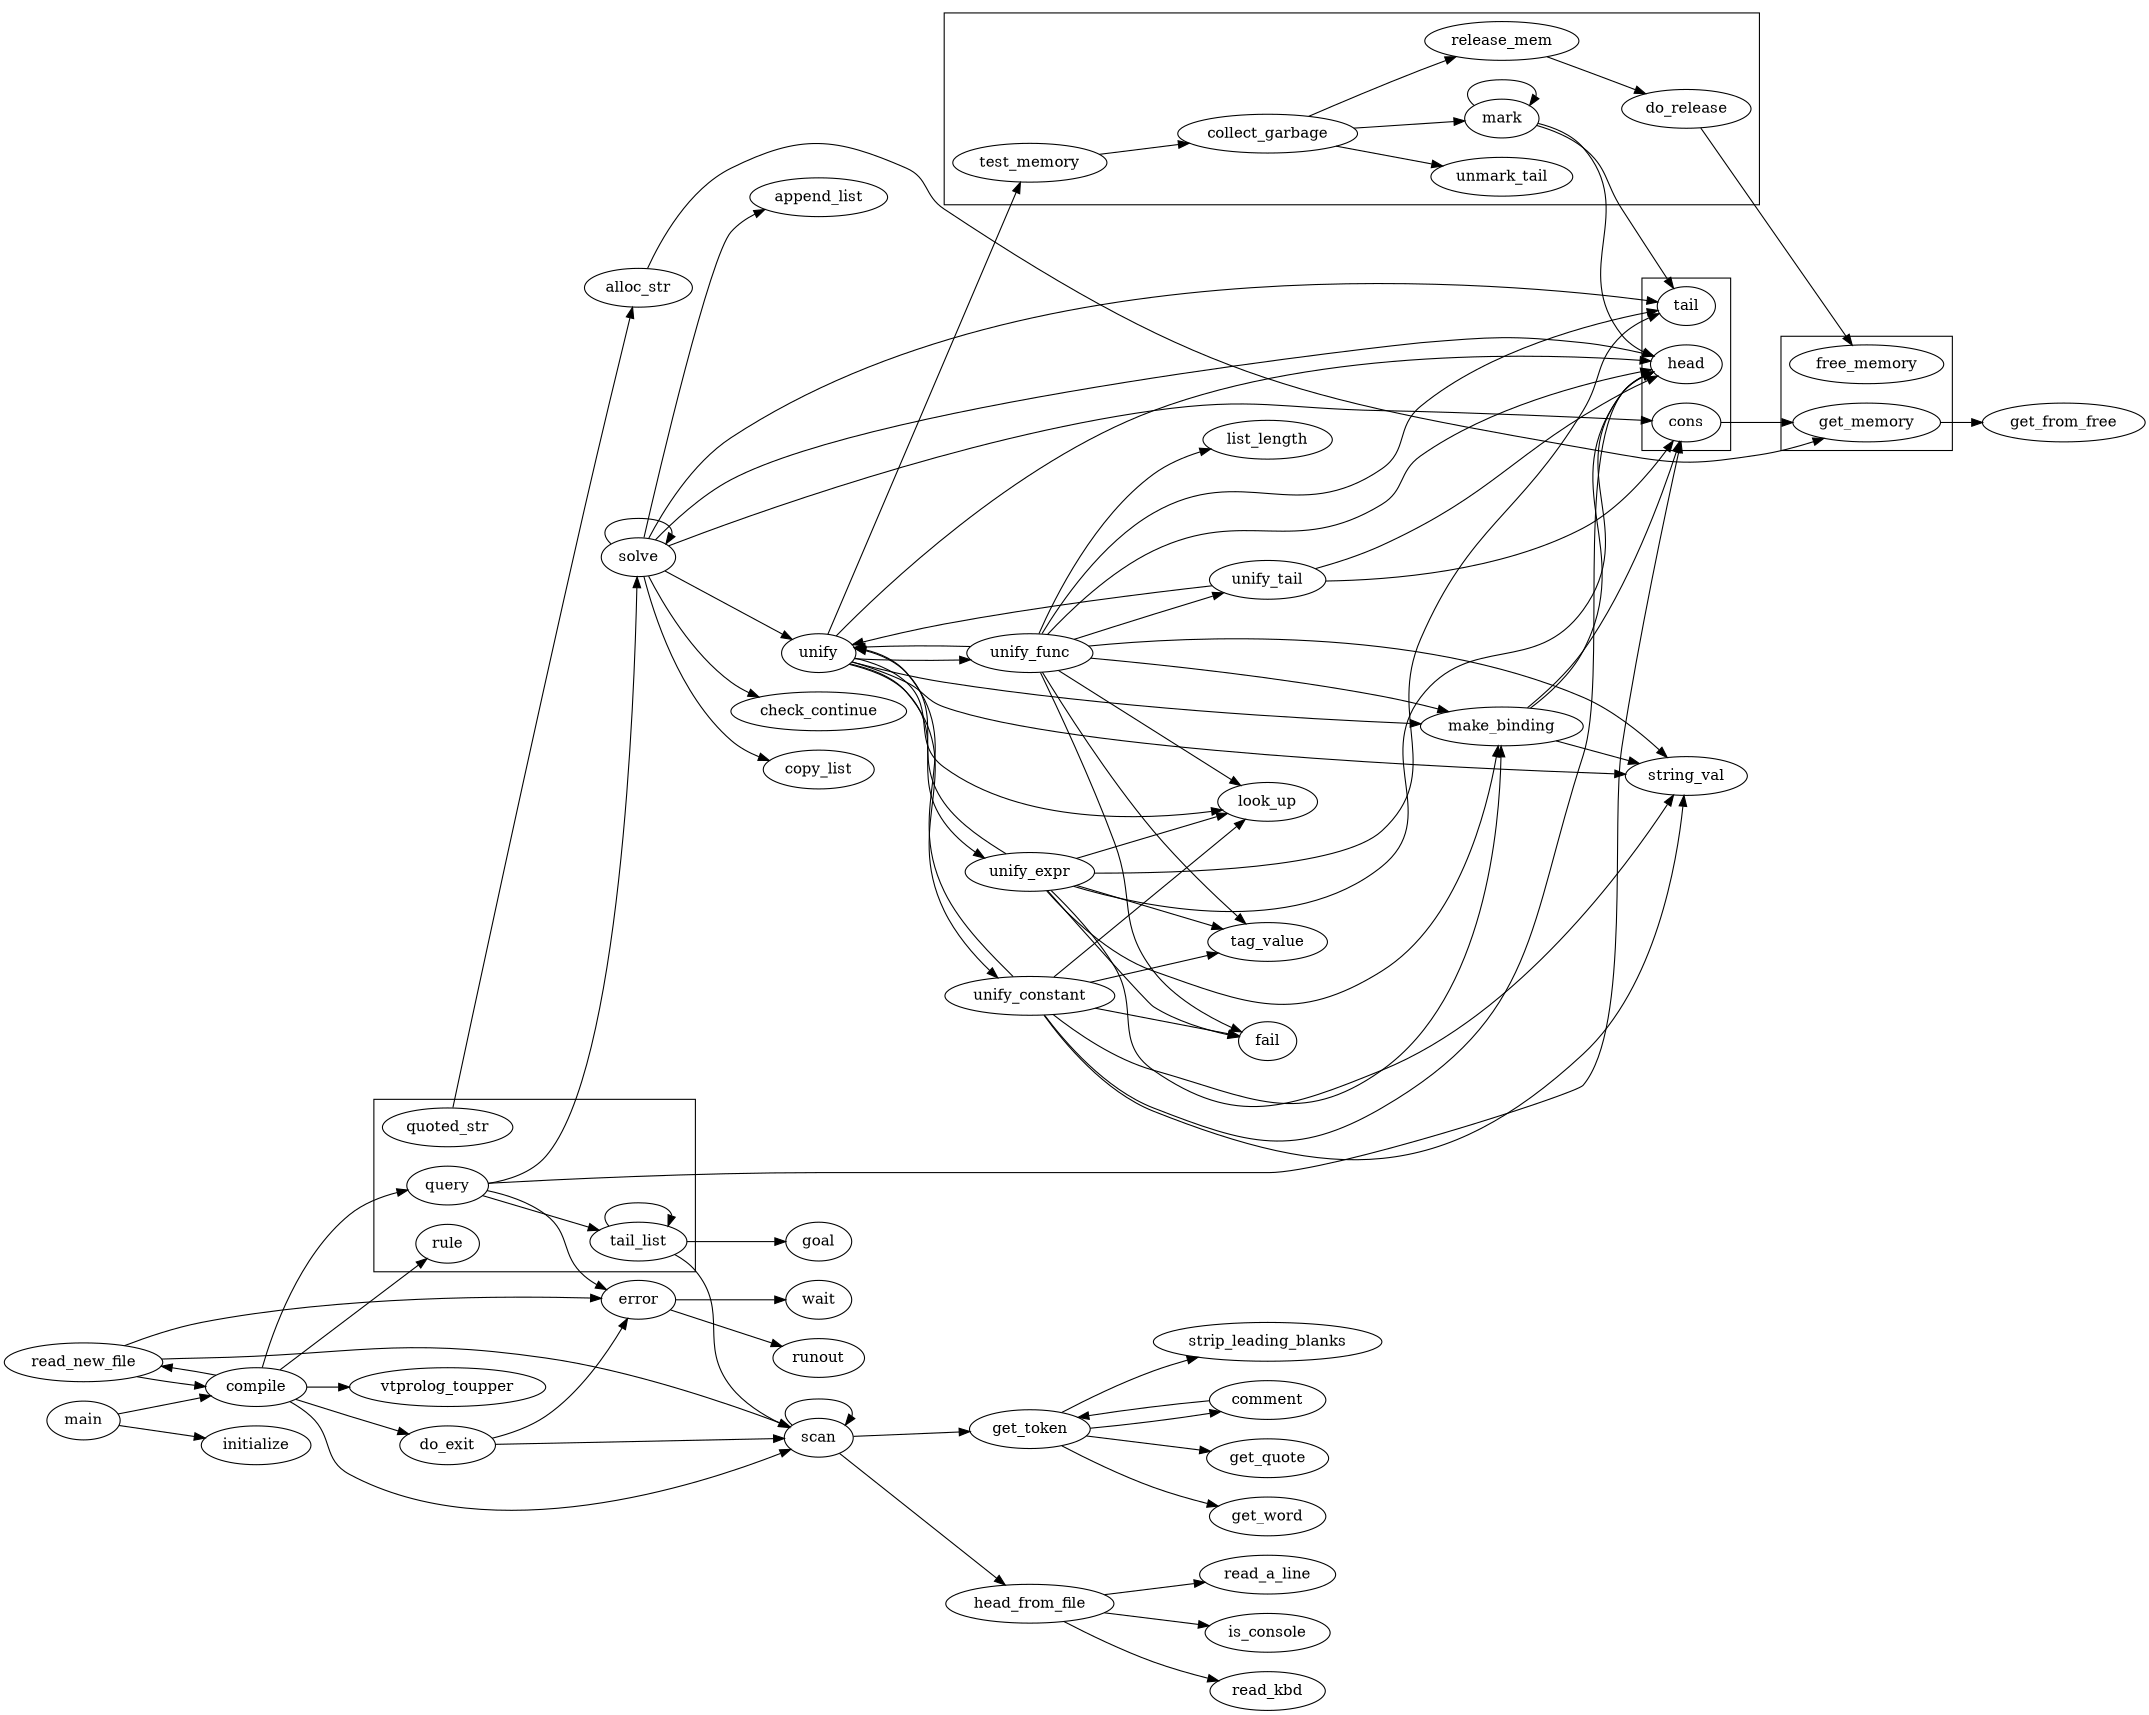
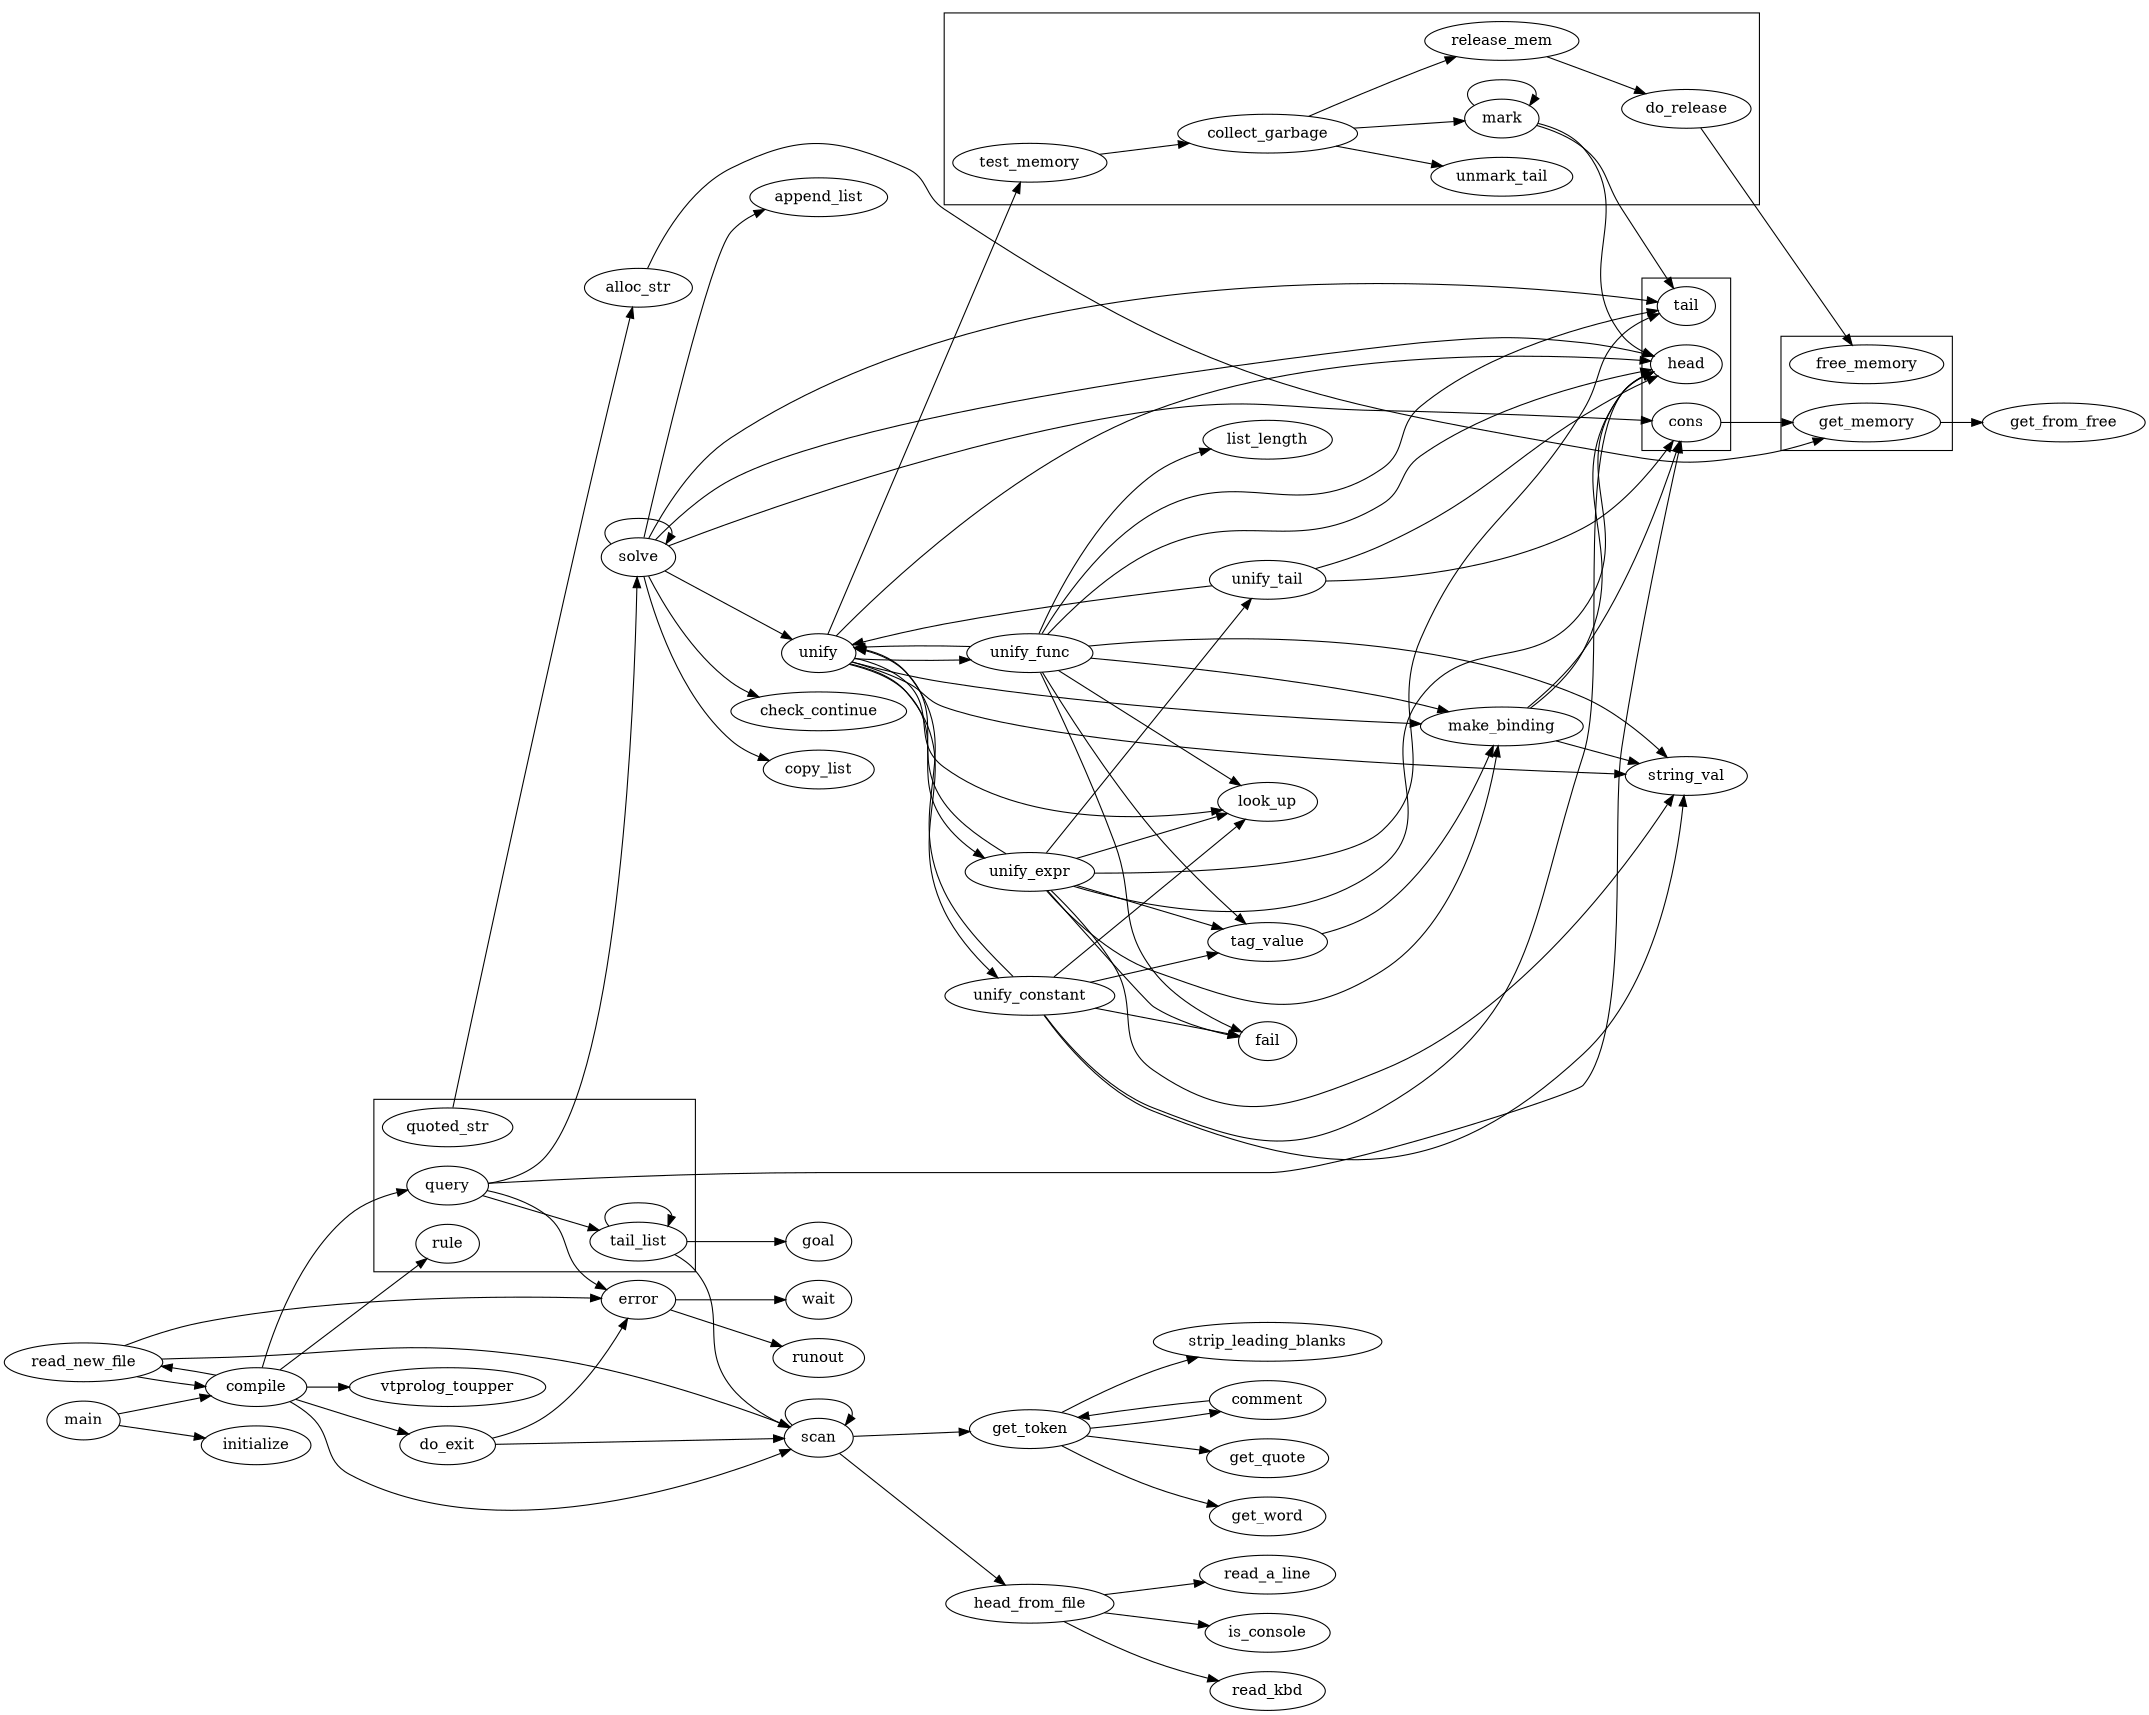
edge "unify_func" -> "unify_tail": now "unify_expr" -> "unify_tail"
edge "unify_constant" -> "make_binding": now "tag_value" -> "make_binding"
